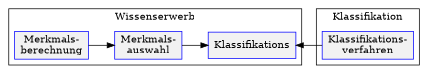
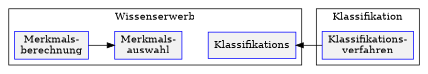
edge "Merkmals- auswahl" -> "Klassifikations": removed
